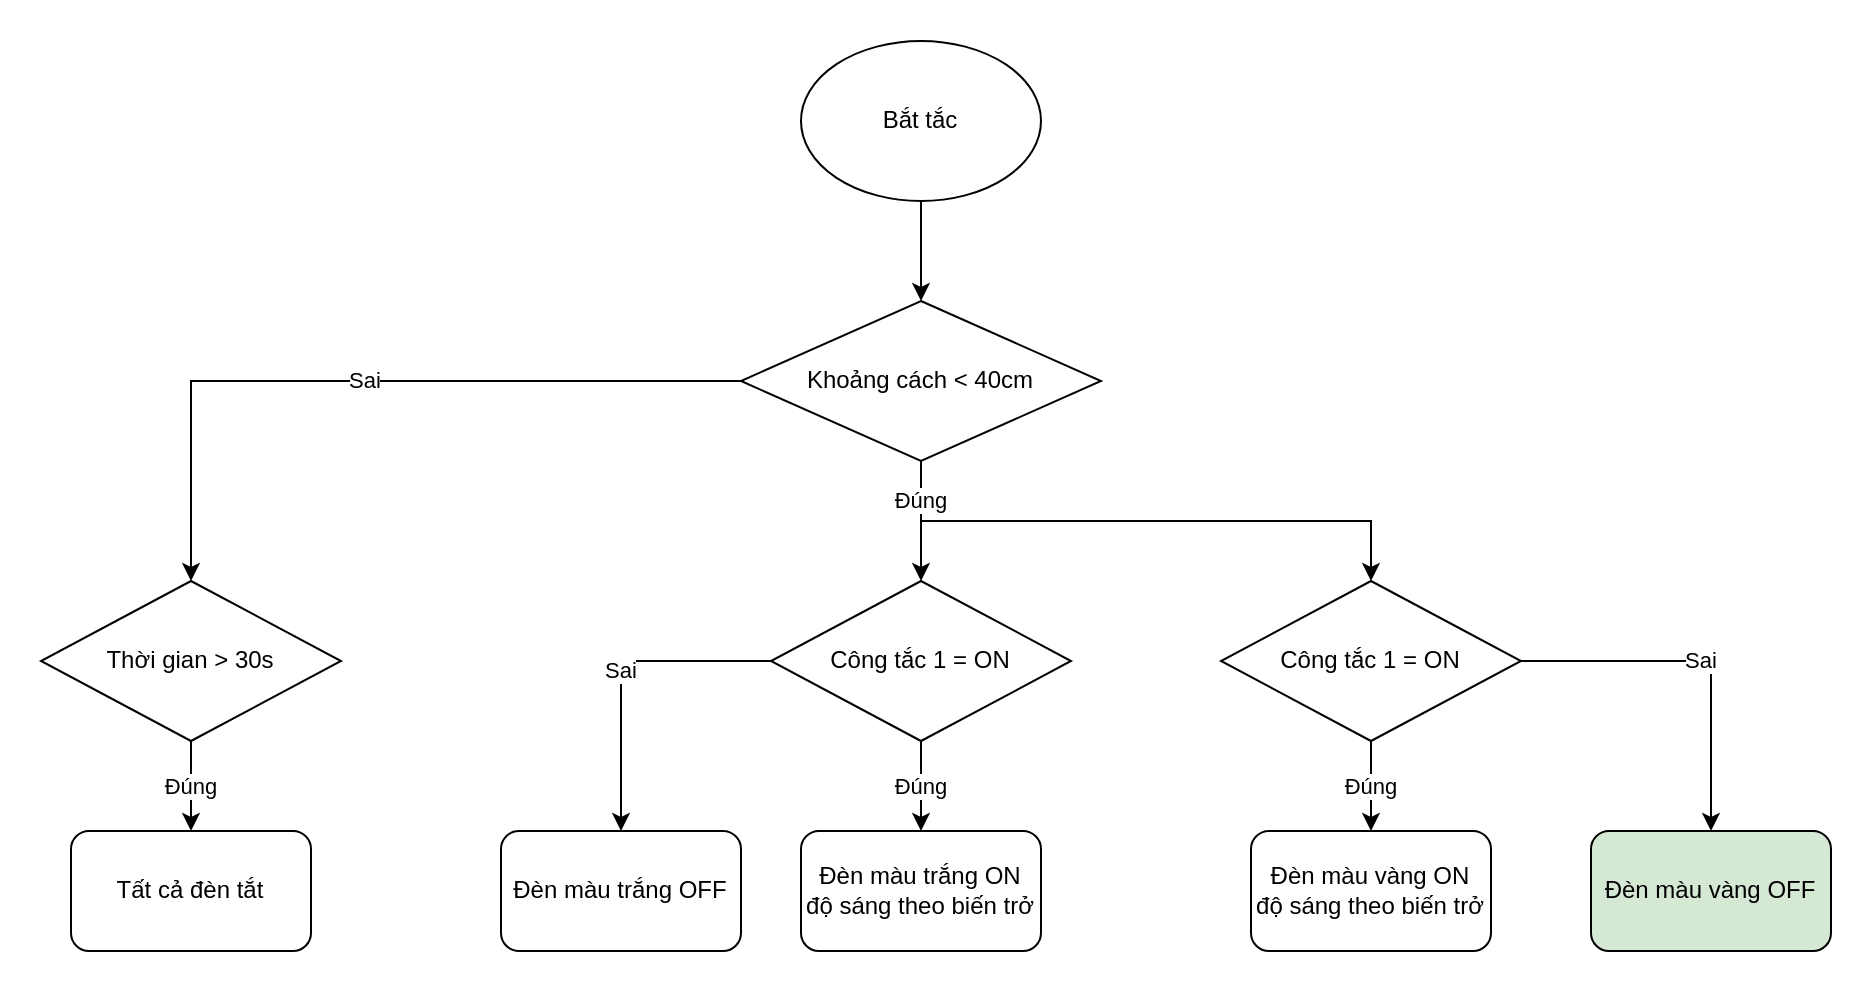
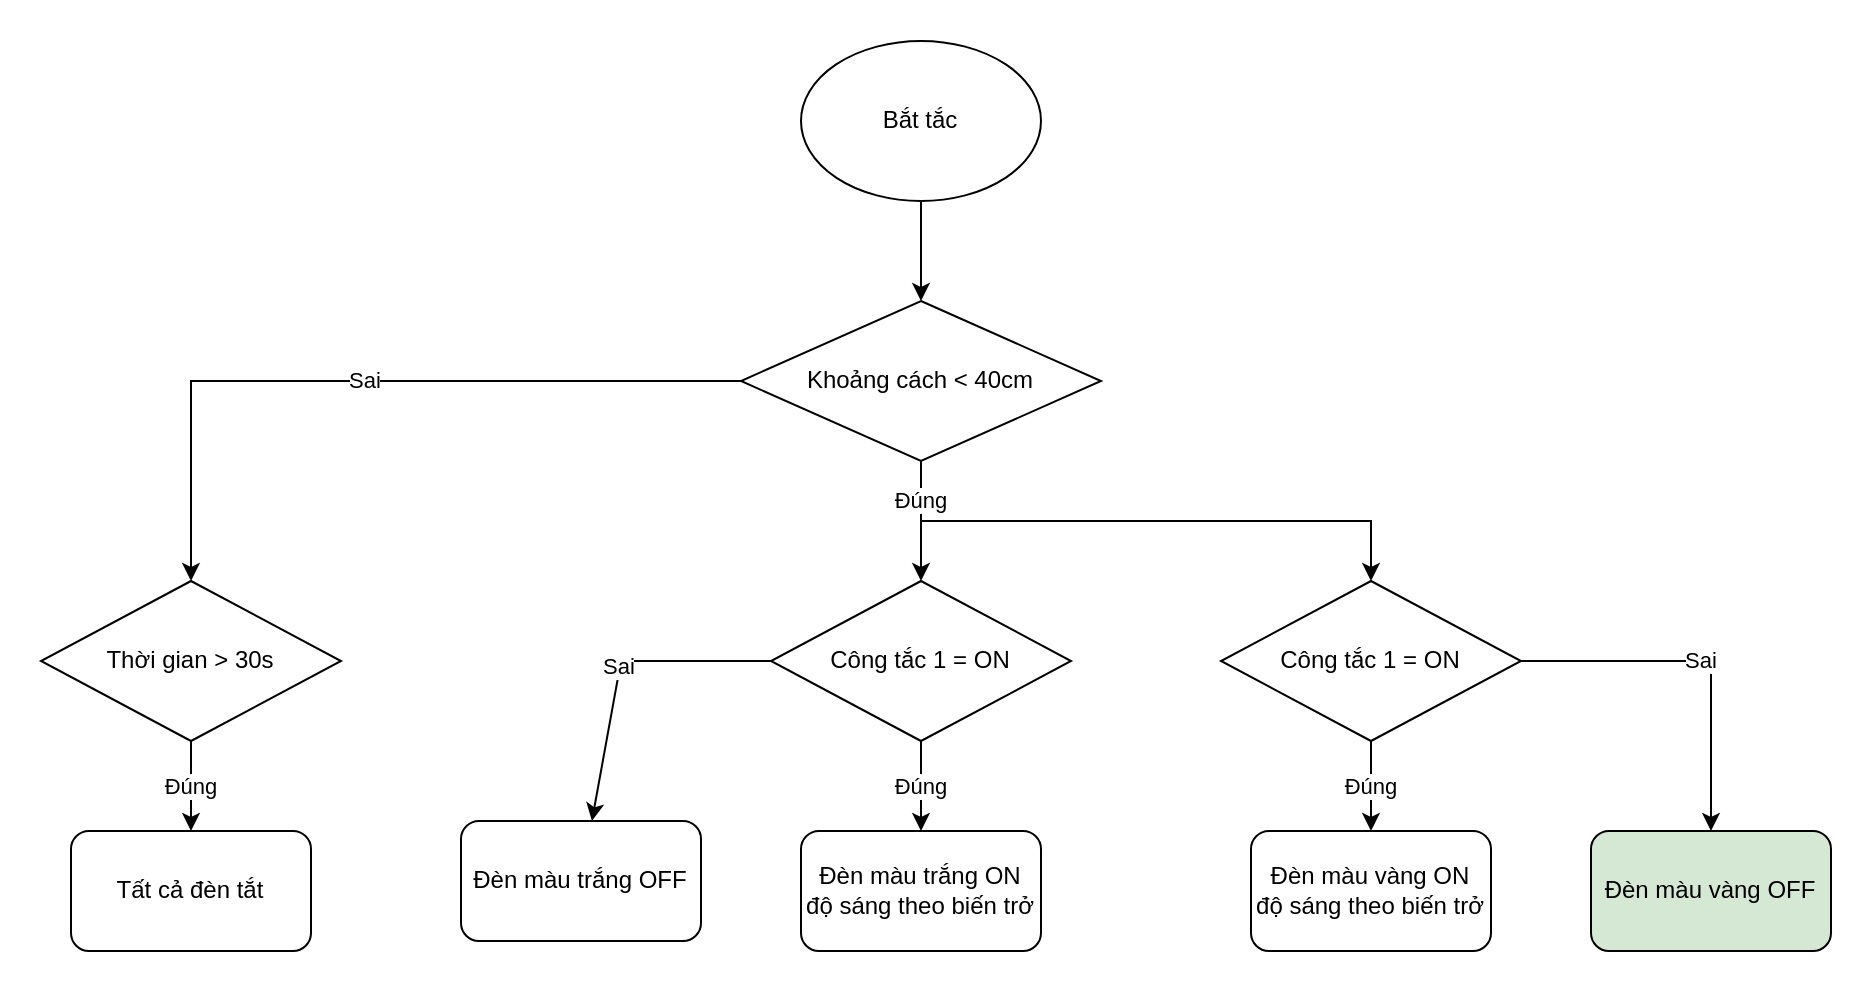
node "Đèn màu trắng OFF": moved (621, 891) -> (581, 881)
